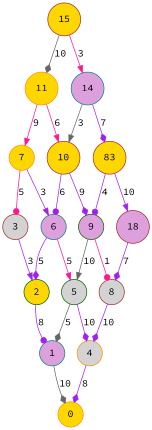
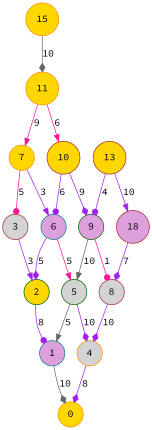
node "15": color brown -> darkorange
node "14": removed
node "83": label "83" -> "13"
edge "5" -> "1": arrowhead diamond -> normal
